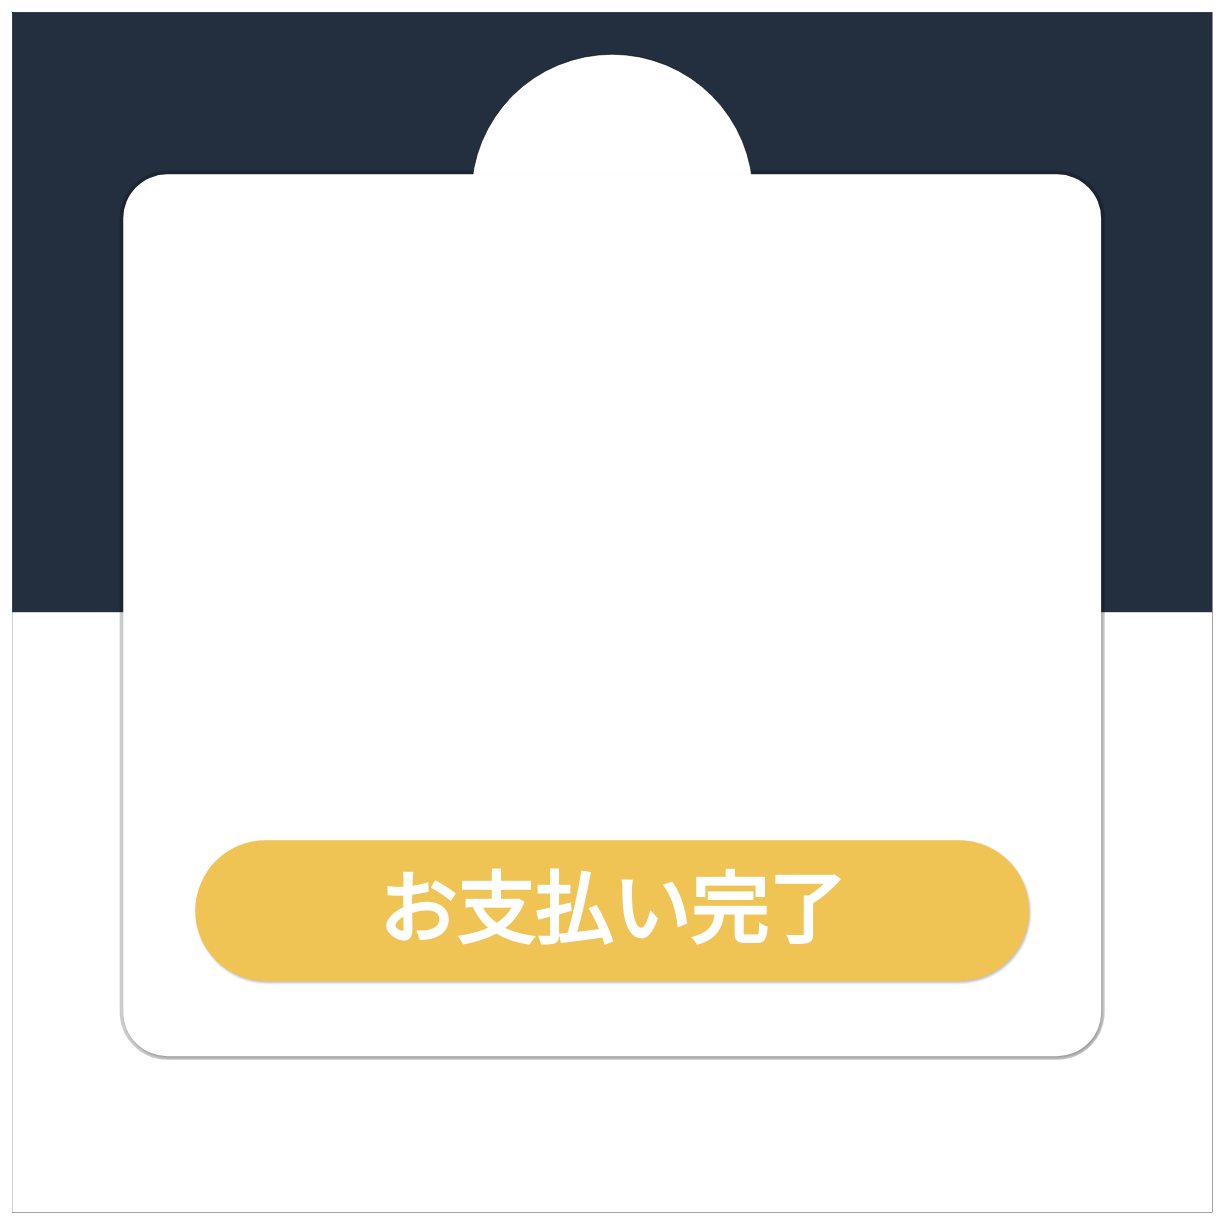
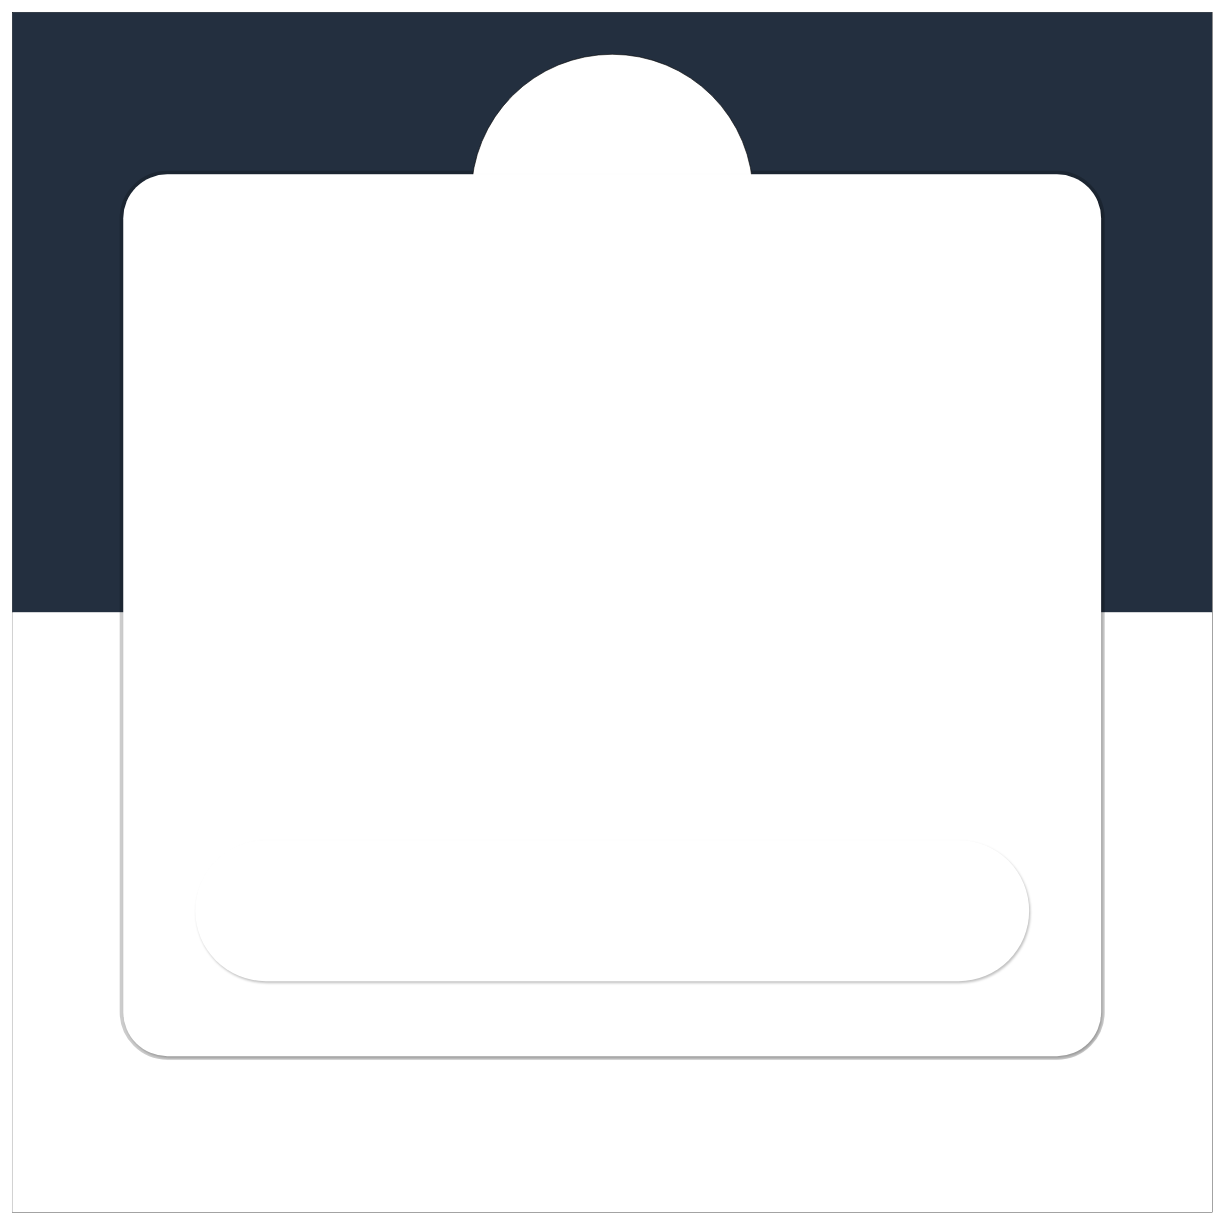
node "お支払い完了": fillcolor #efc354 -> #ffffff
